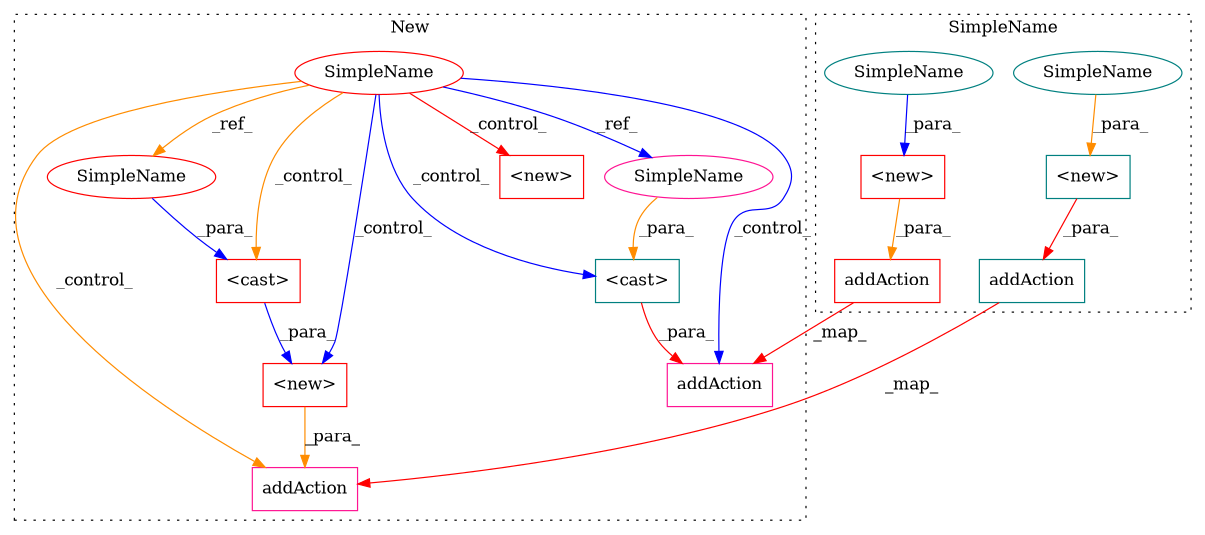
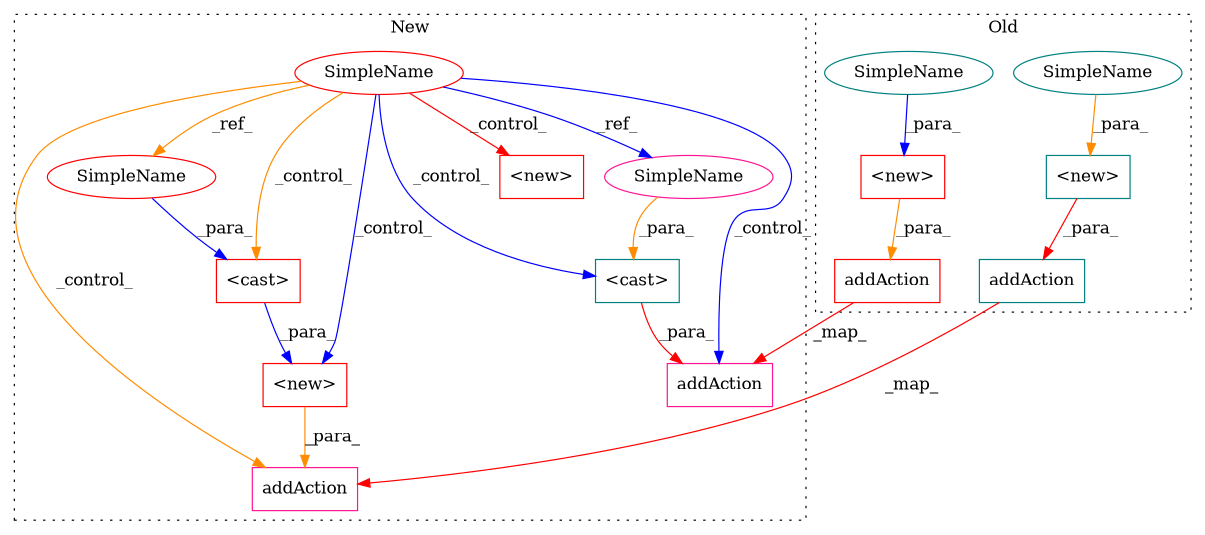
cluster "SimpleName": label "SimpleName" -> "Old"
